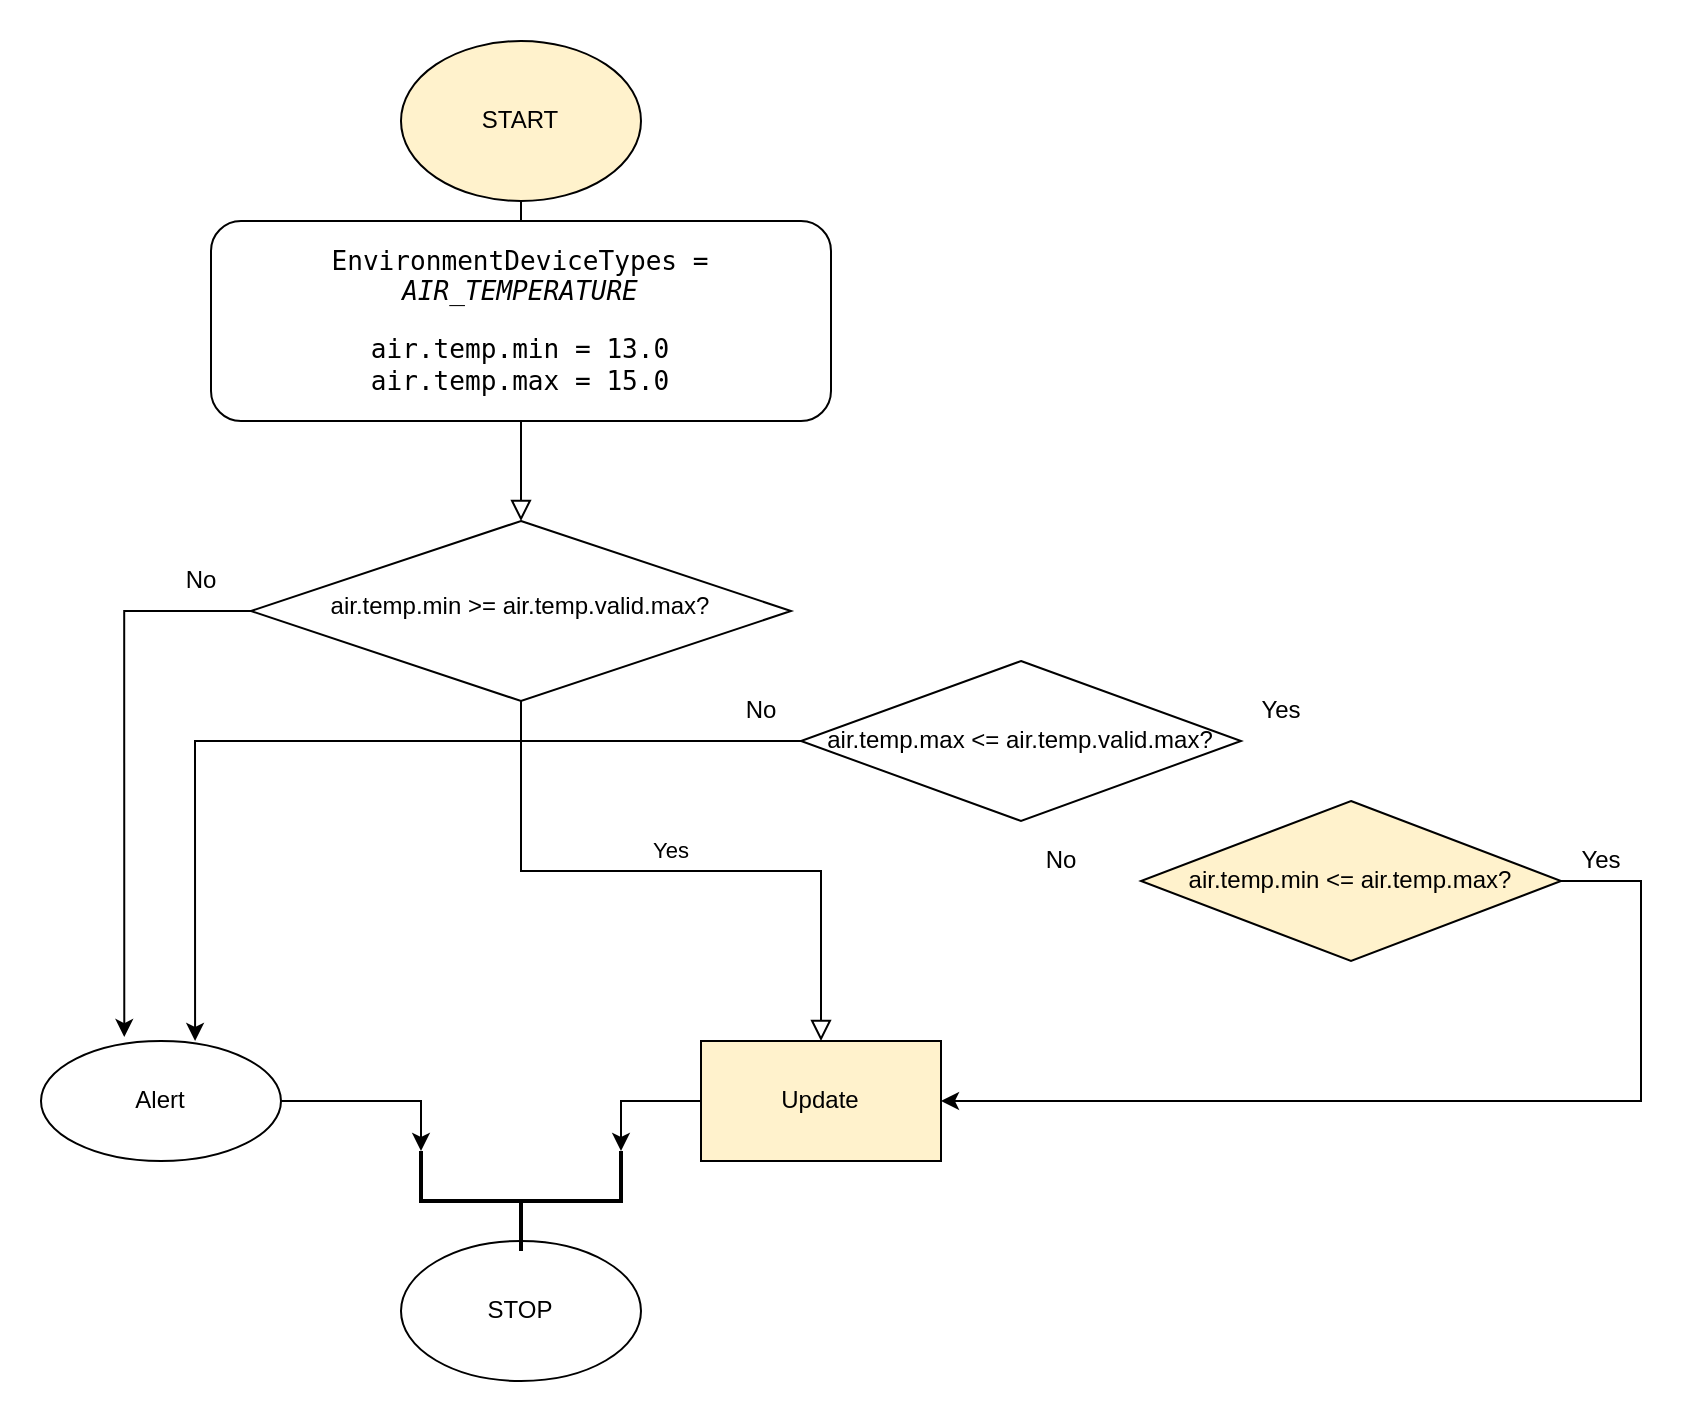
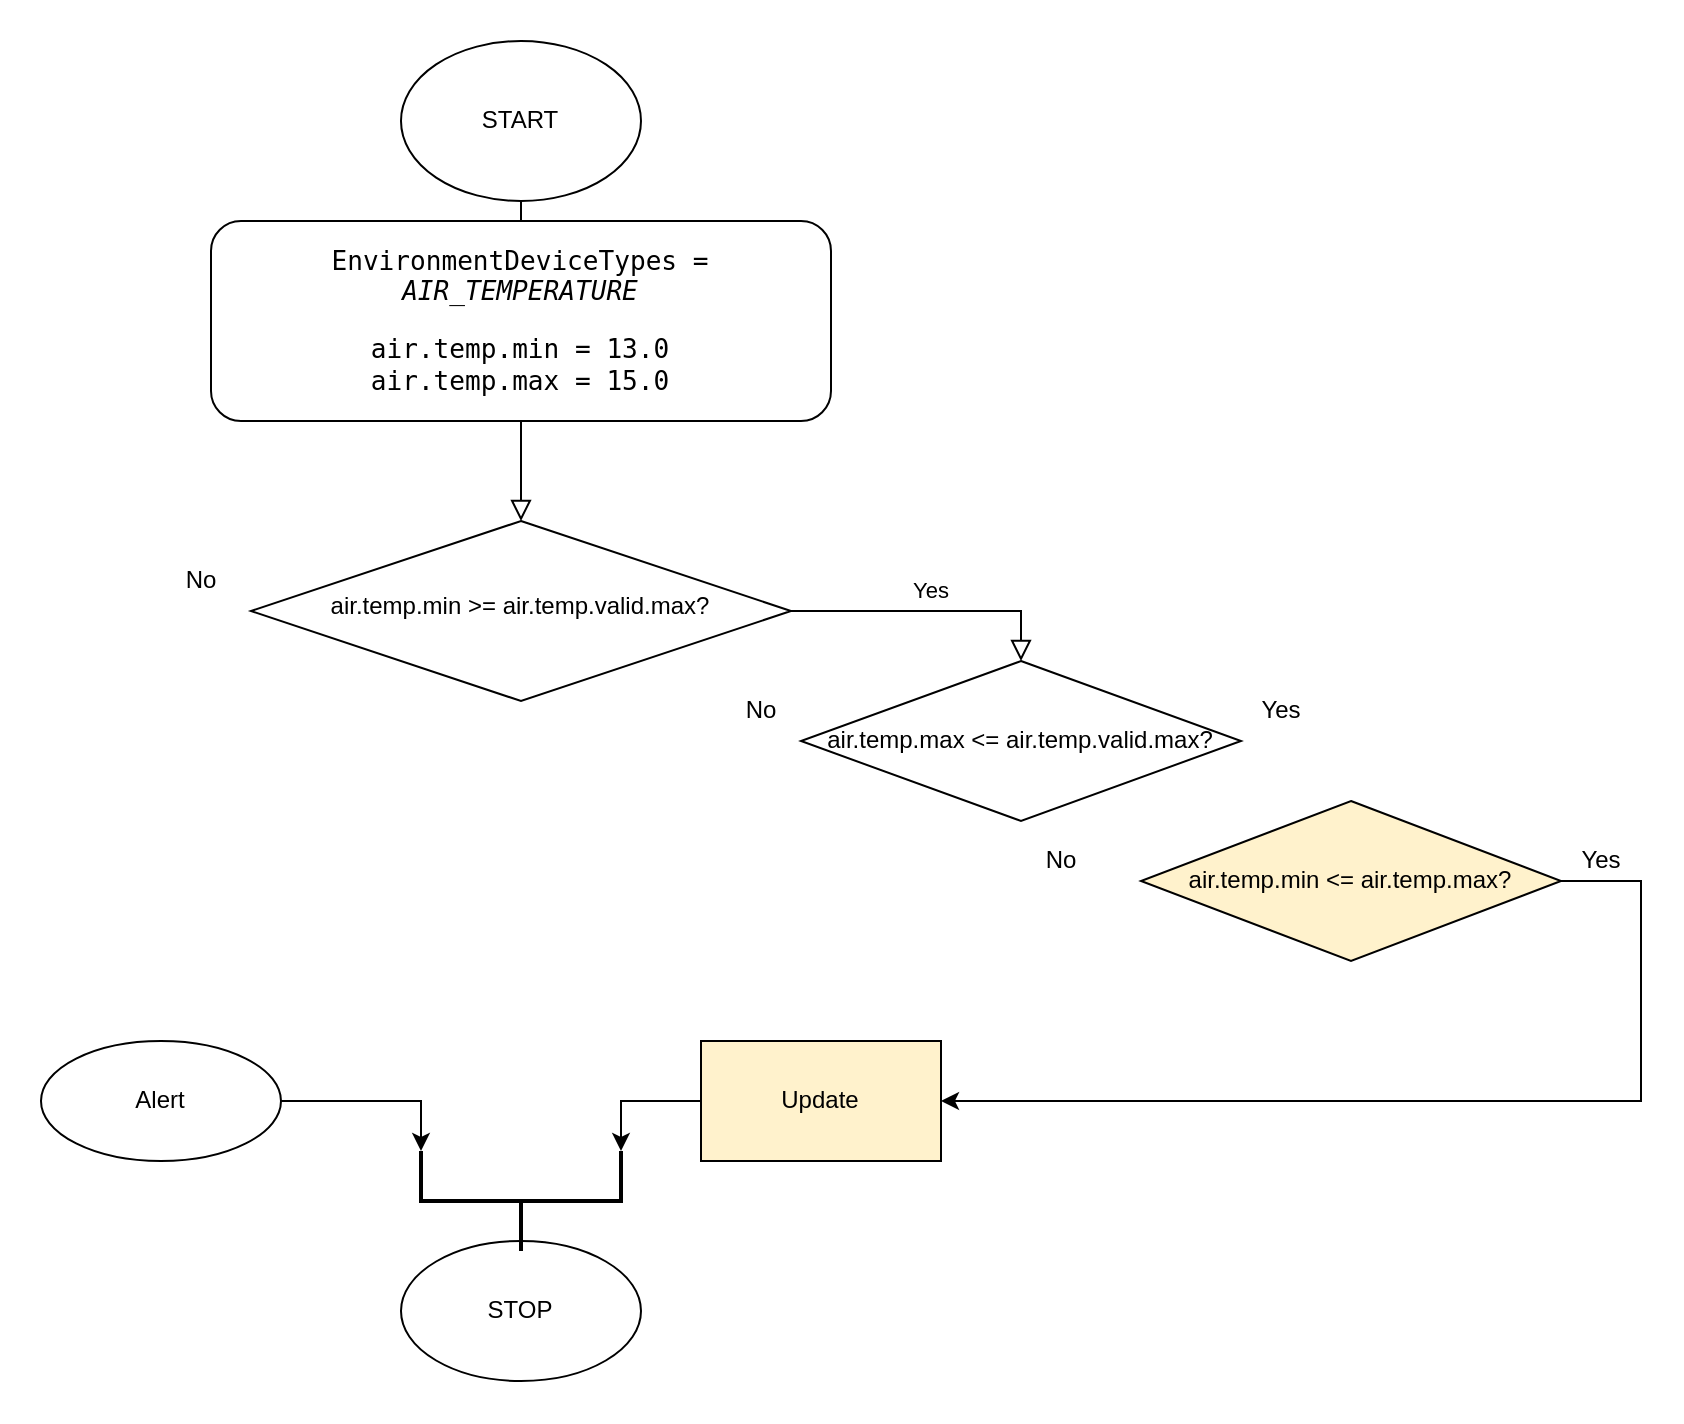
node "START": fillcolor #fff2cc -> #ffffff
edge "air.temp.max <= air.temp.valid.max?" -> "Alert": removed
edge "air.temp.min >= air.temp.valid.max?" -> "Alert": removed
edge "air.temp.min >= air.temp.valid.max?" -> "Update": now "air.temp.min >= air.temp.valid.max?" -> "air.temp.max <= air.temp.valid.max?"
